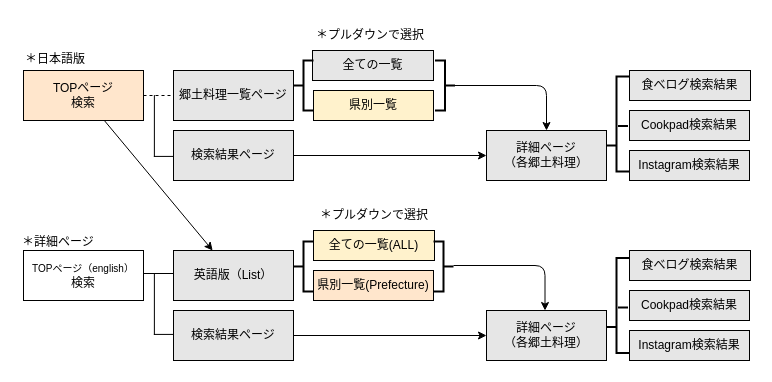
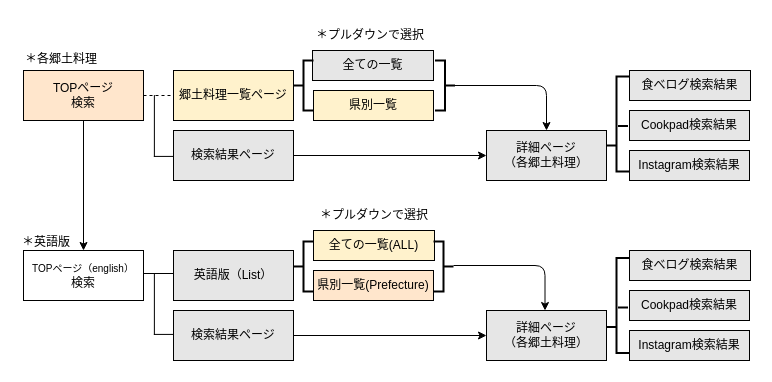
node "＊日本語版": label "＊日本語版" -> "＊各郷土料理"
node "郷土料理一覧ページ": fillcolor #e6e6e6 -> #fff2cc
edge "TOPページ 検索" -> "英語版（List）": now "TOPページ 検索" -> "TOPページ（english） 検索"
node "＊詳細ページ": label "＊詳細ページ" -> "＊英語版"
